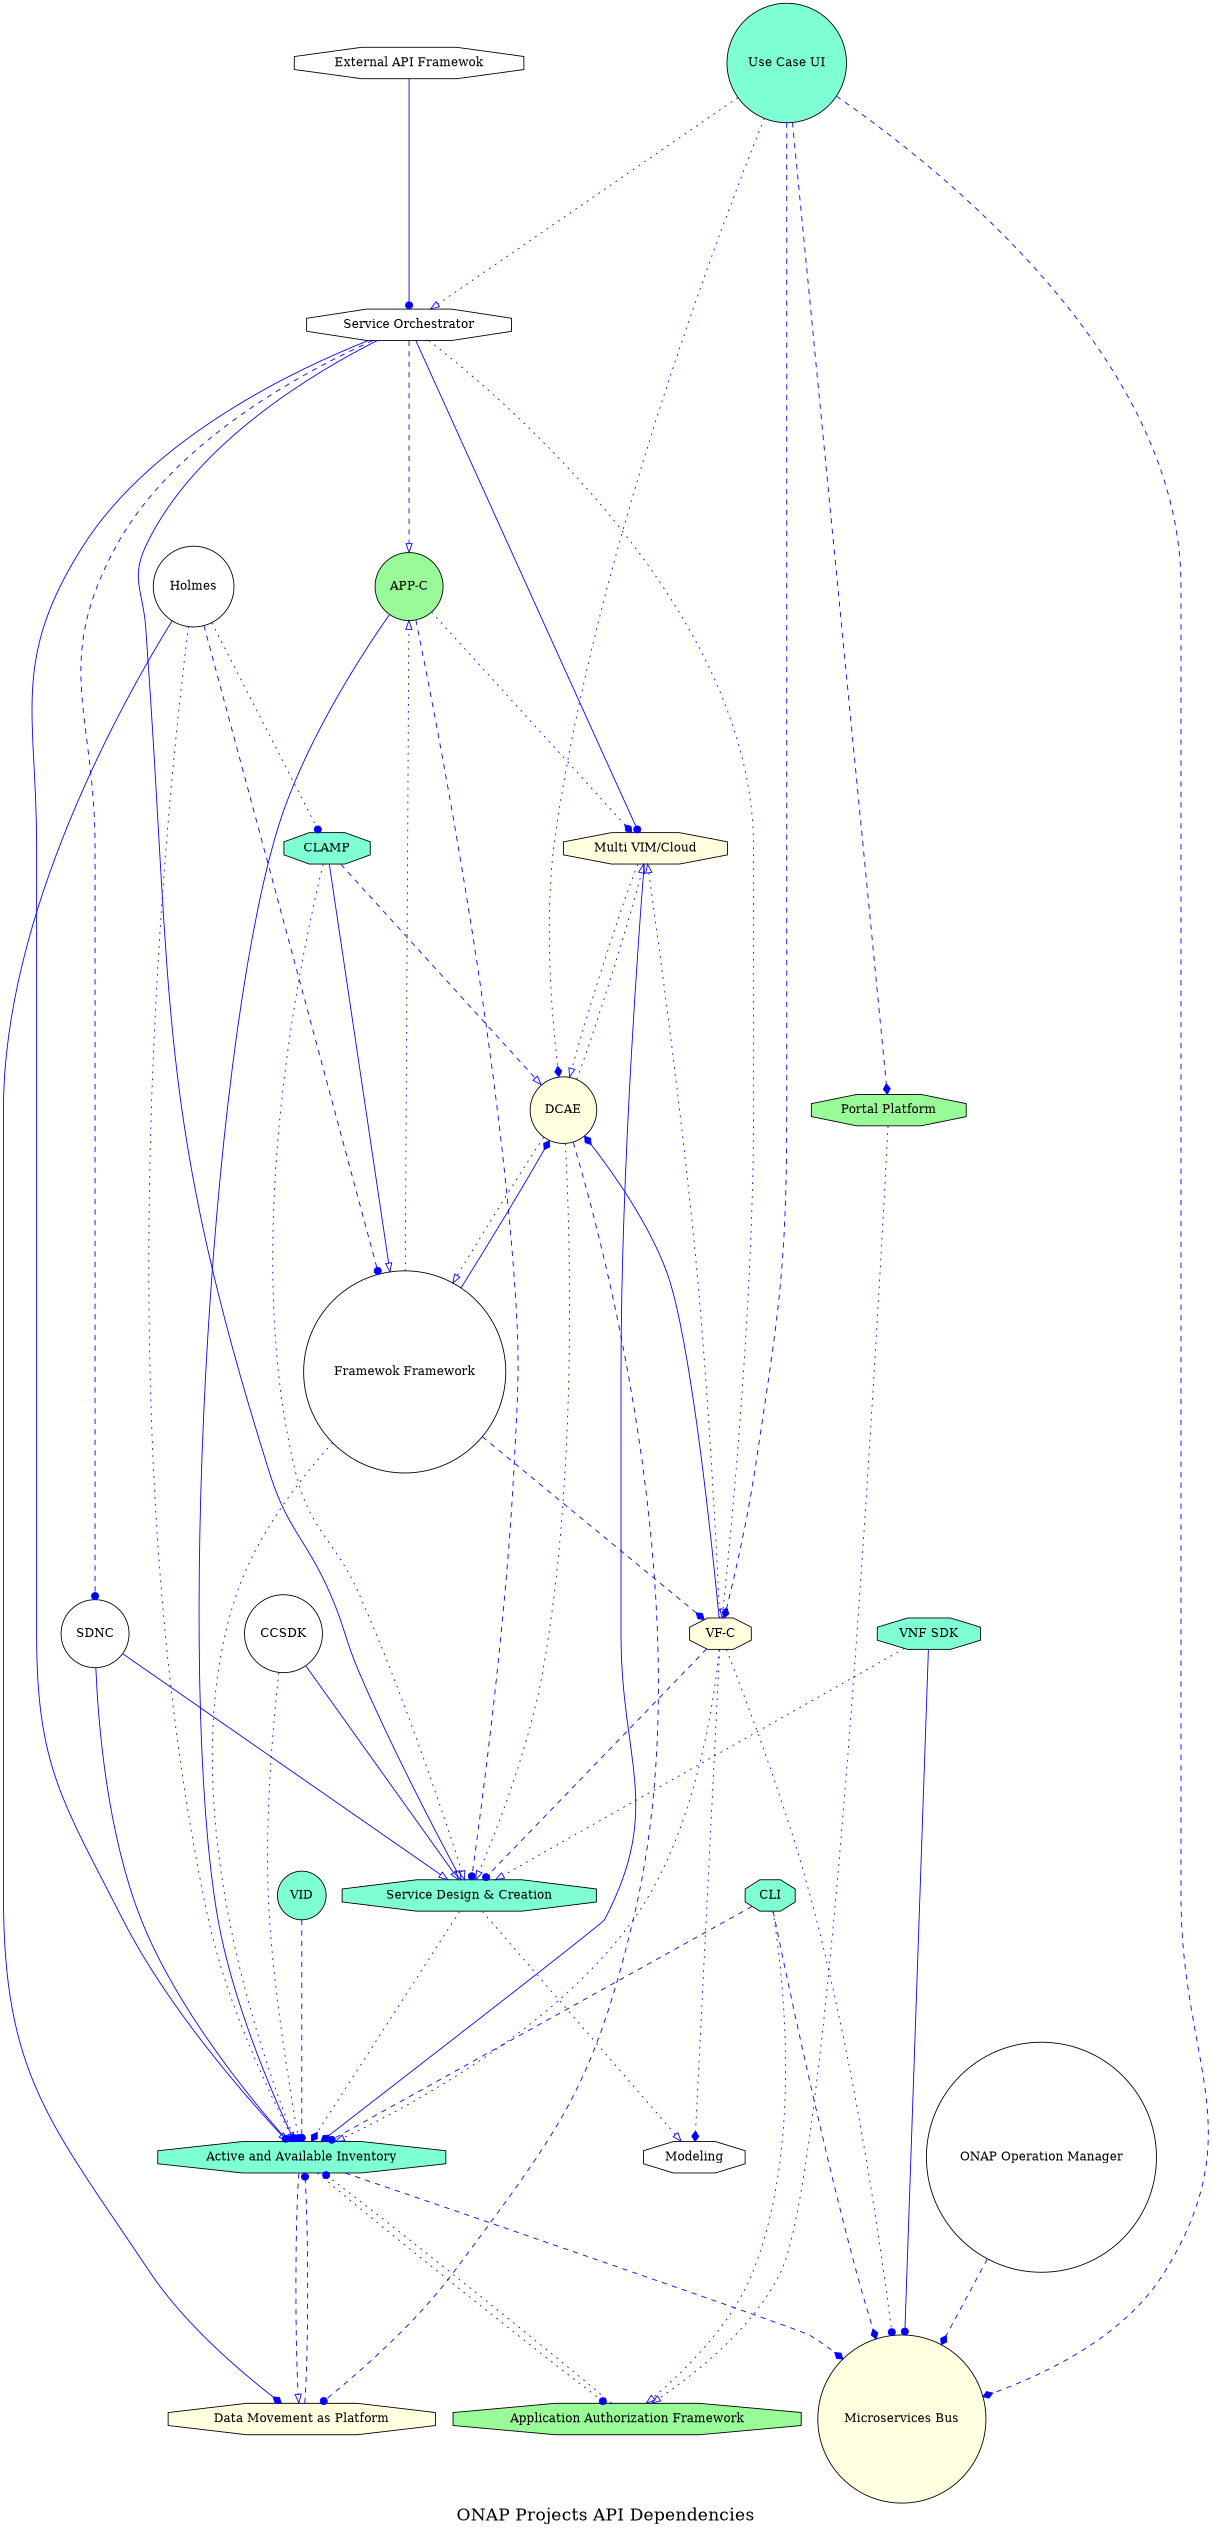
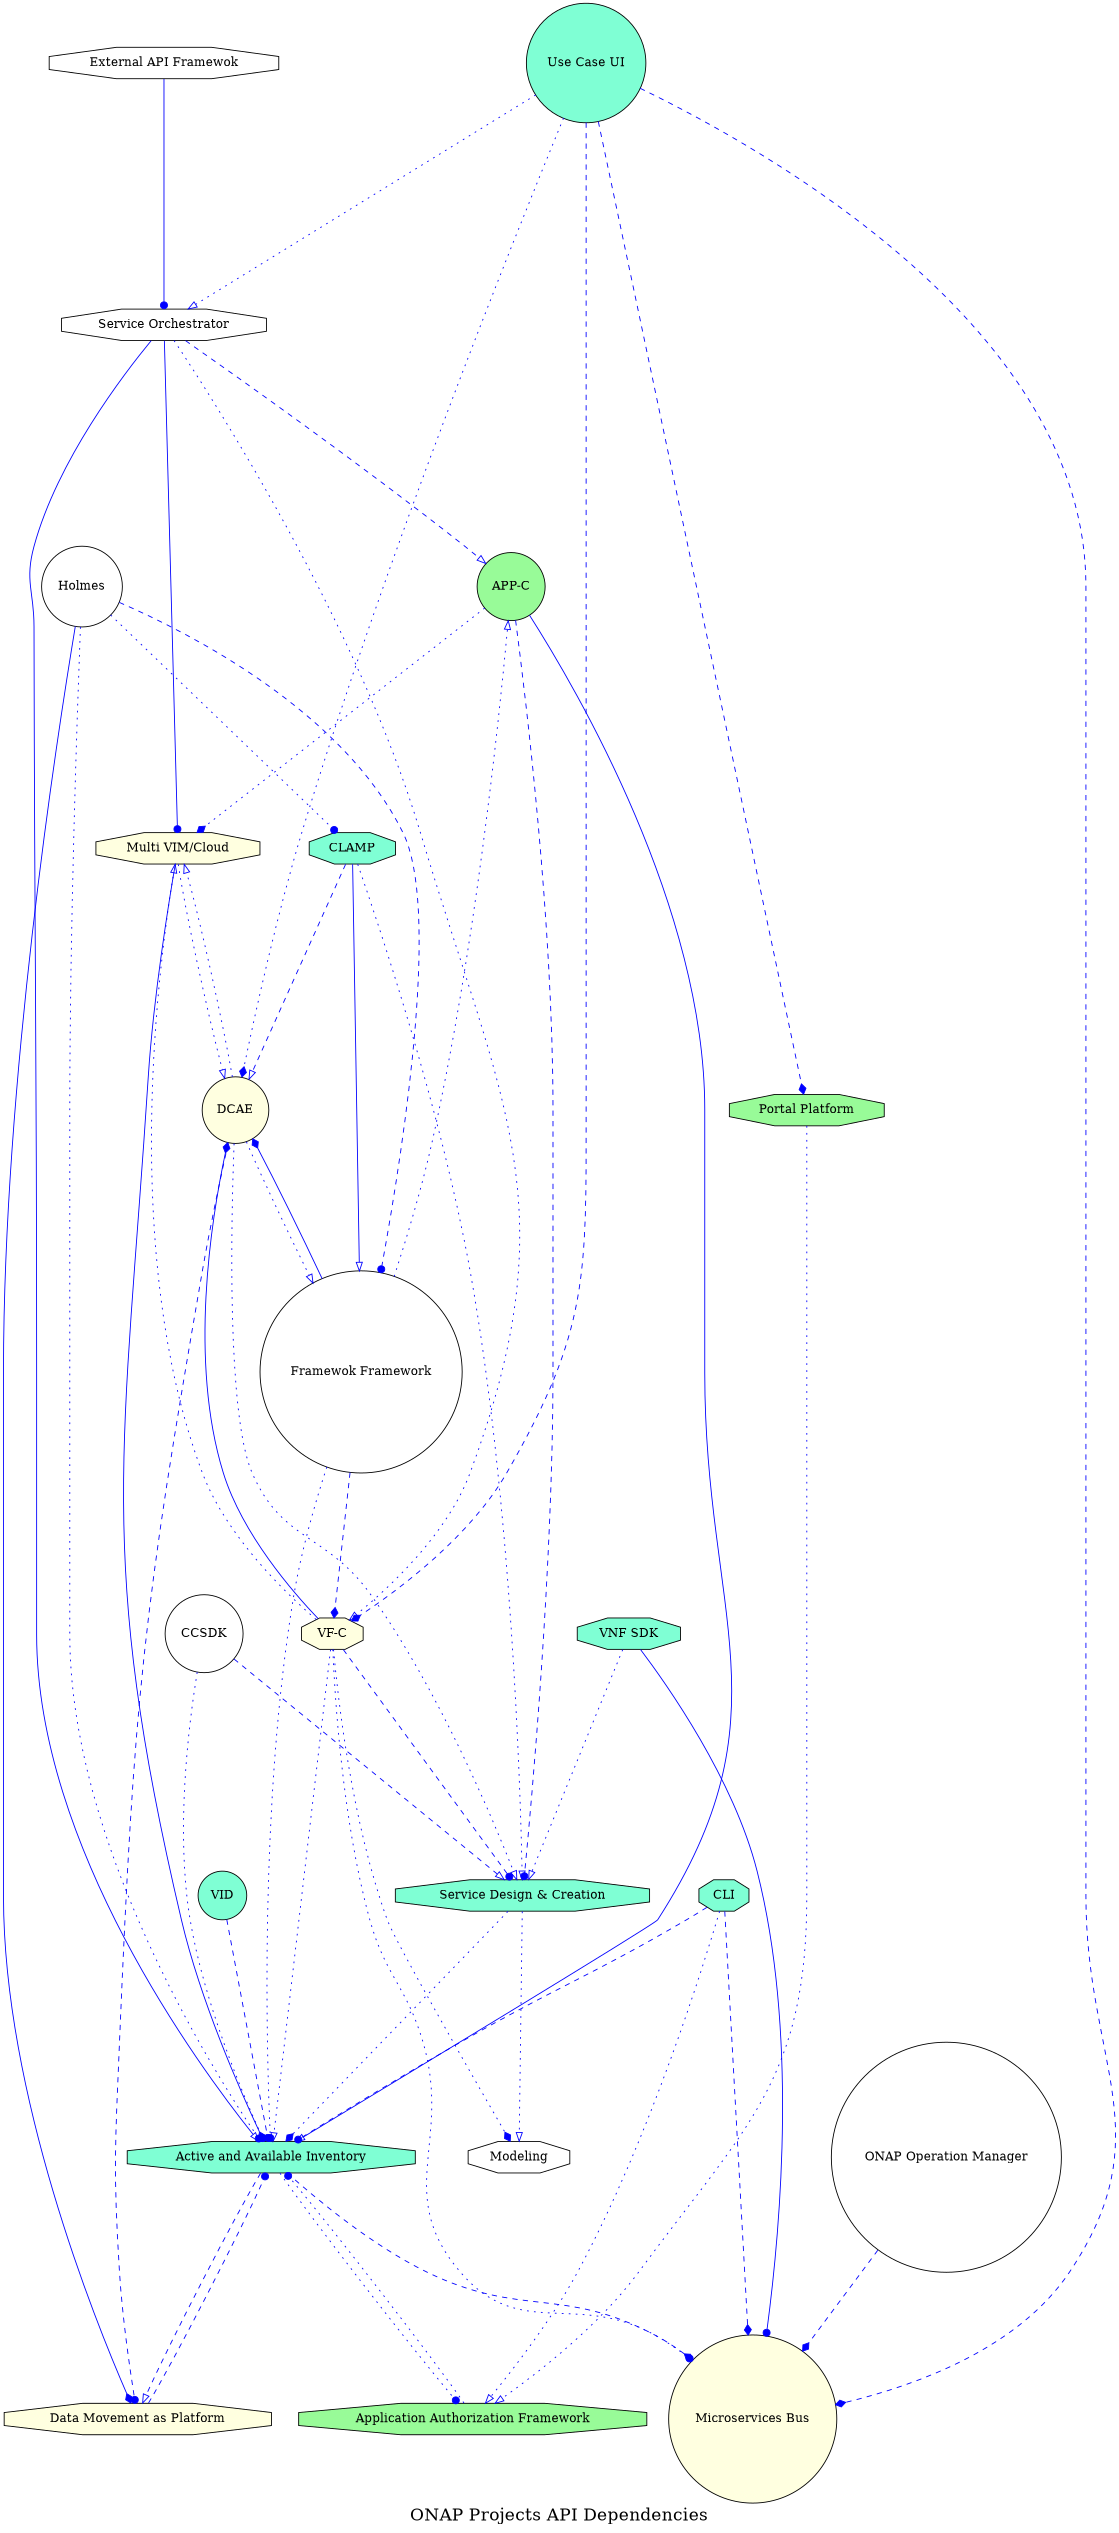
edge "Service Orchestrator" -> "Service Design & Creation": removed
node "SDNC": removed
edge "CCSDK" -> "Service Design & Creation": style solid -> dashed
